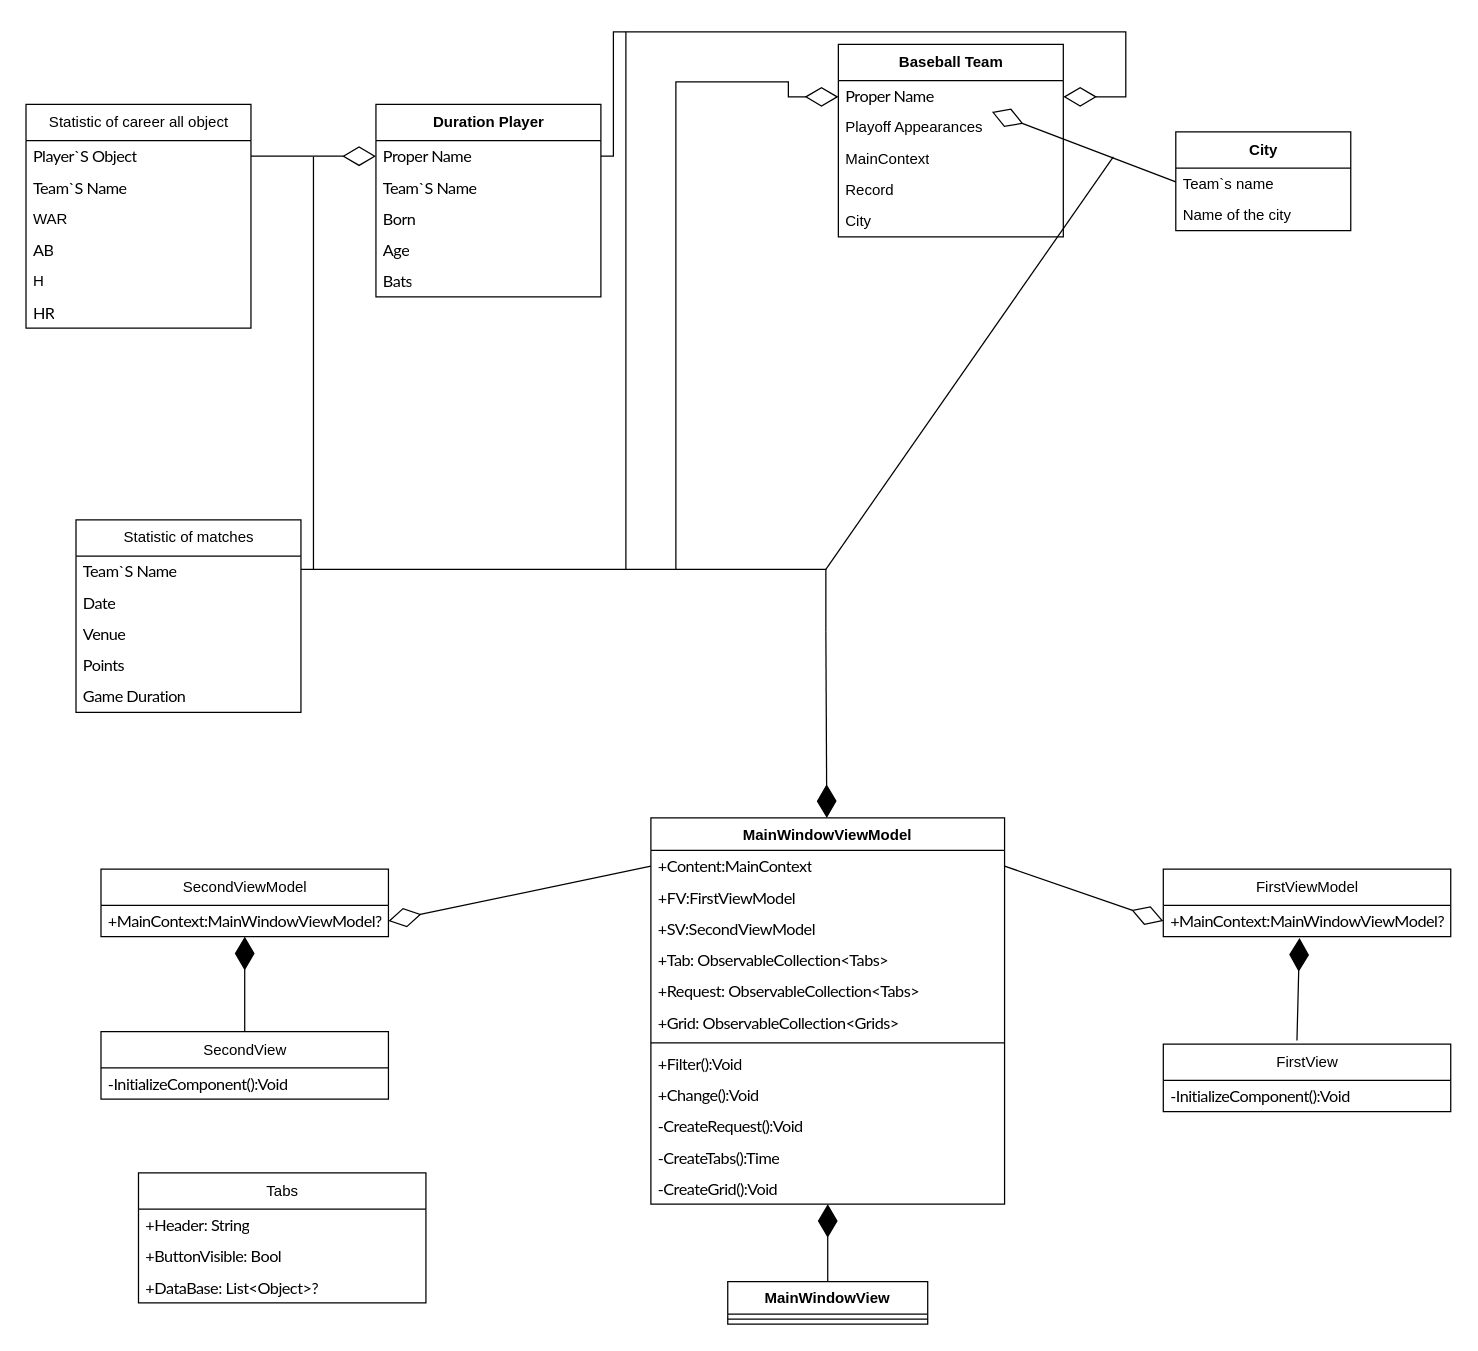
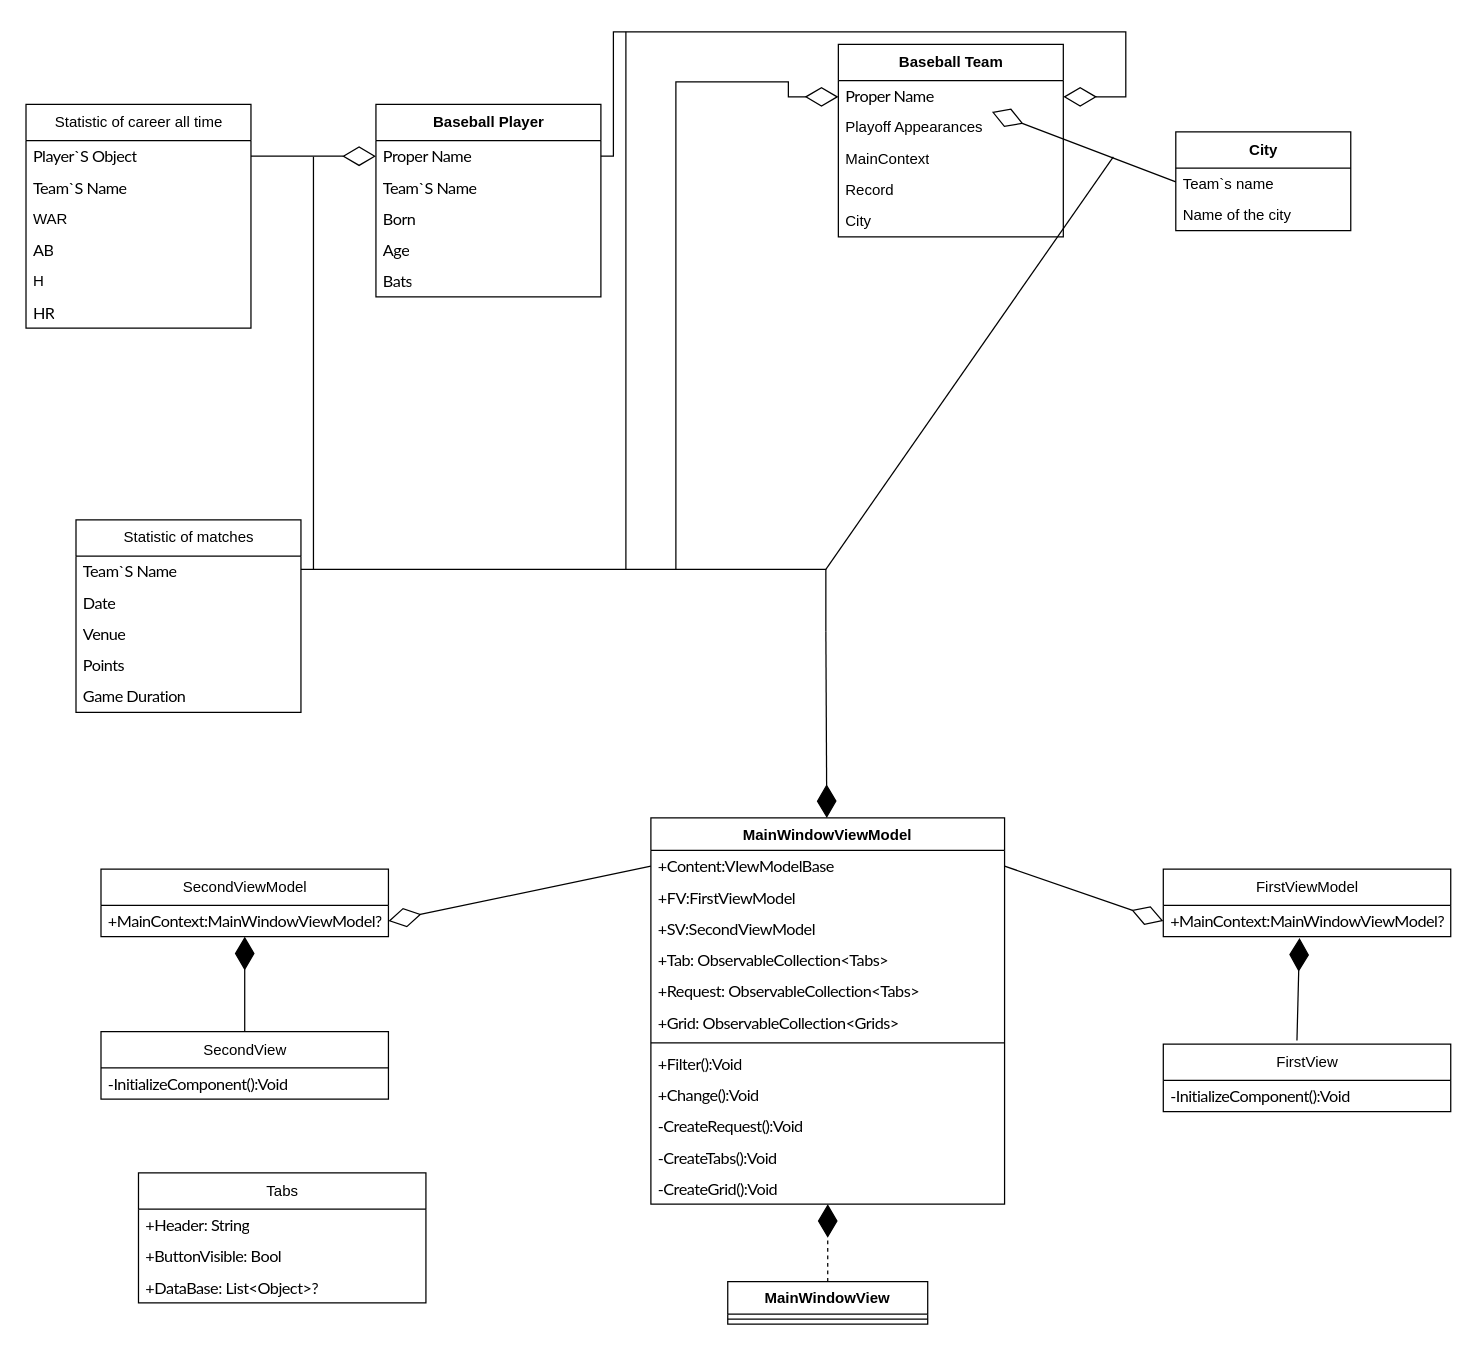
node "Statistic of career all object": label "Statistic of career all object" -> "Statistic of career all time"
node "Duration Player": label "Duration Player" -> "Baseball Player"
node "+Content:MainContext": label "+Content:MainContext" -> "+Content:VIewModelBase"
node "-CreateTabs():time": label "-CreateTabs():time" -> "-CreateTabs():void"
edge "MainWindowView" -> "-CreateGrid():void": style solid -> dashed
